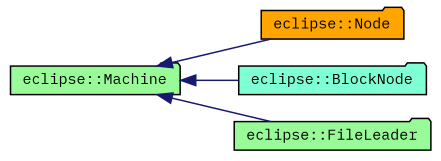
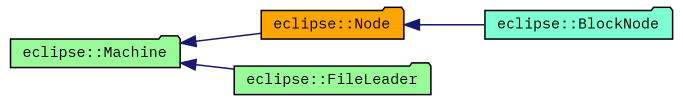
edge "eclipse::BlockNode" -> "eclipse::Machine": now "eclipse::BlockNode" -> "eclipse::Node"
